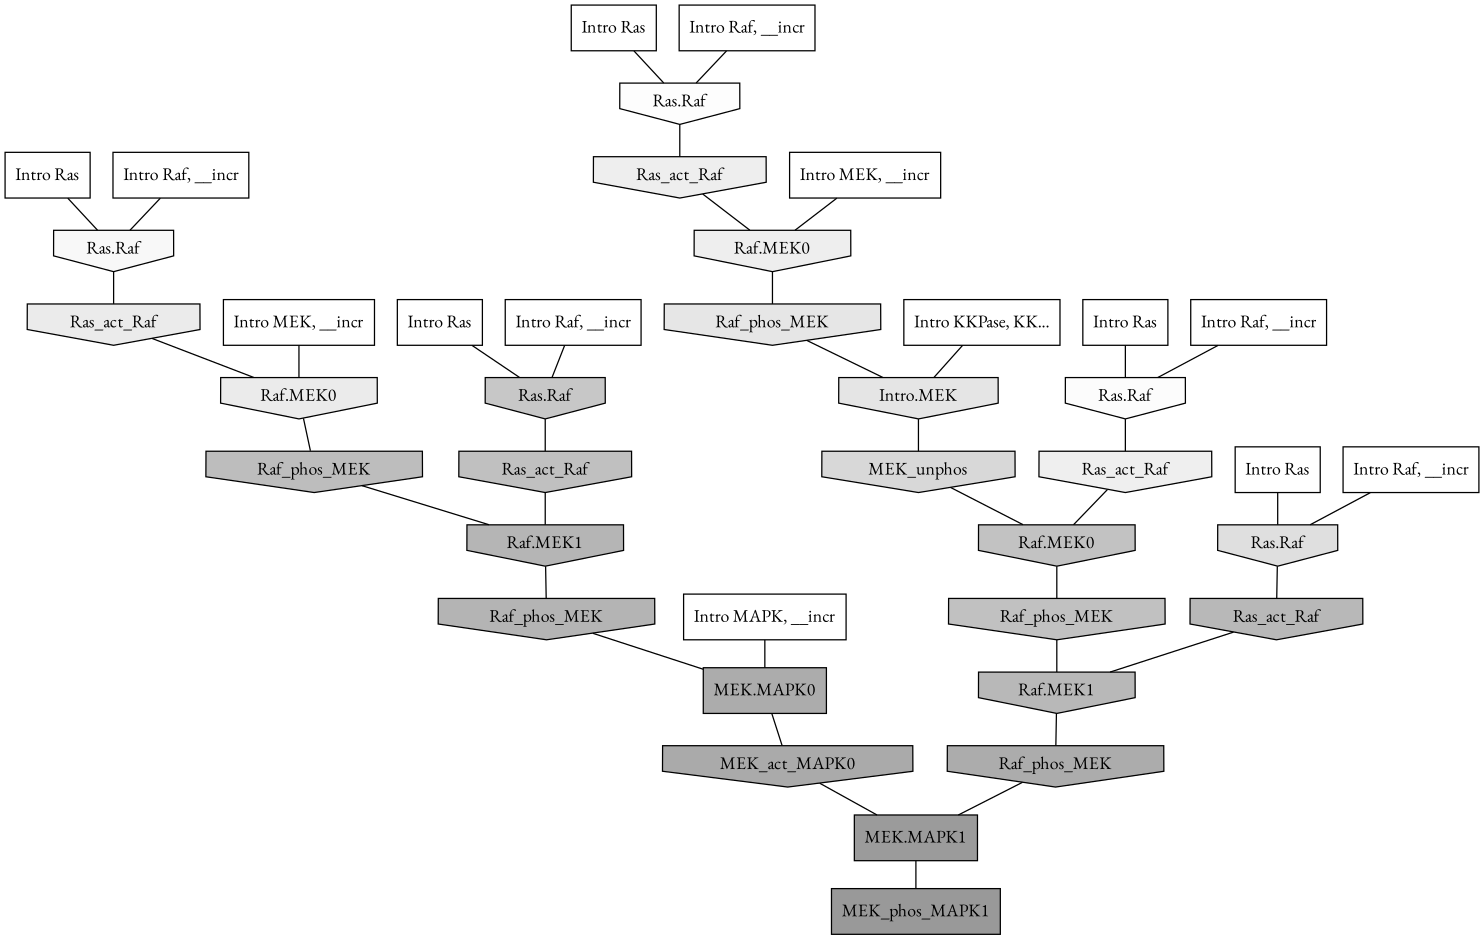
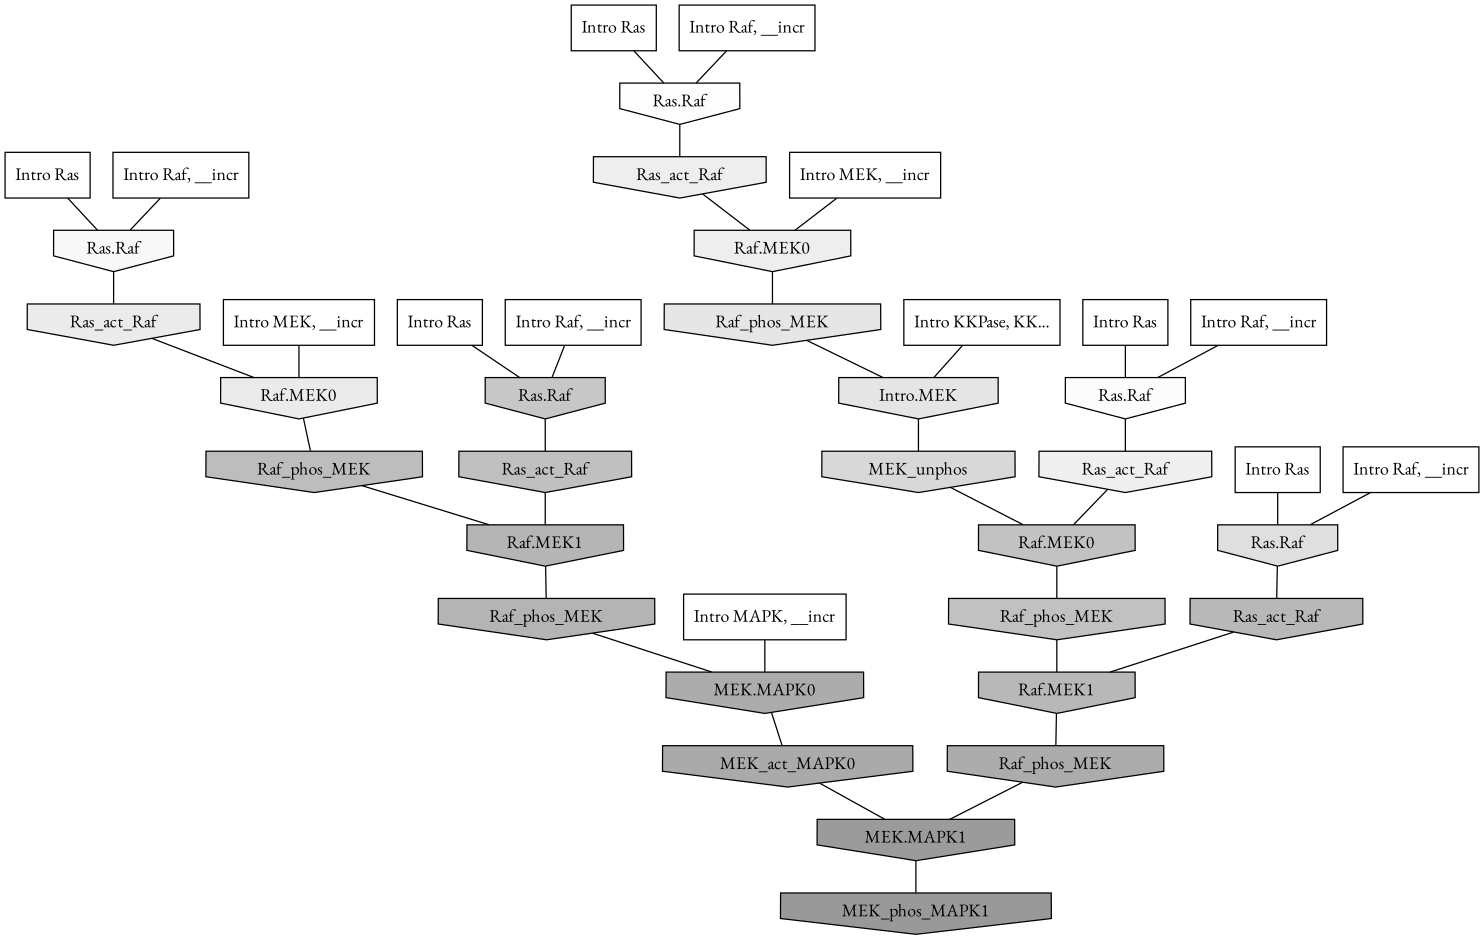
node "MEK.MAPK0": shape box -> invhouse
node "MEK.MAPK1": shape box -> invhouse
node "MEK_phos_MAPK1": shape box -> invhouse
